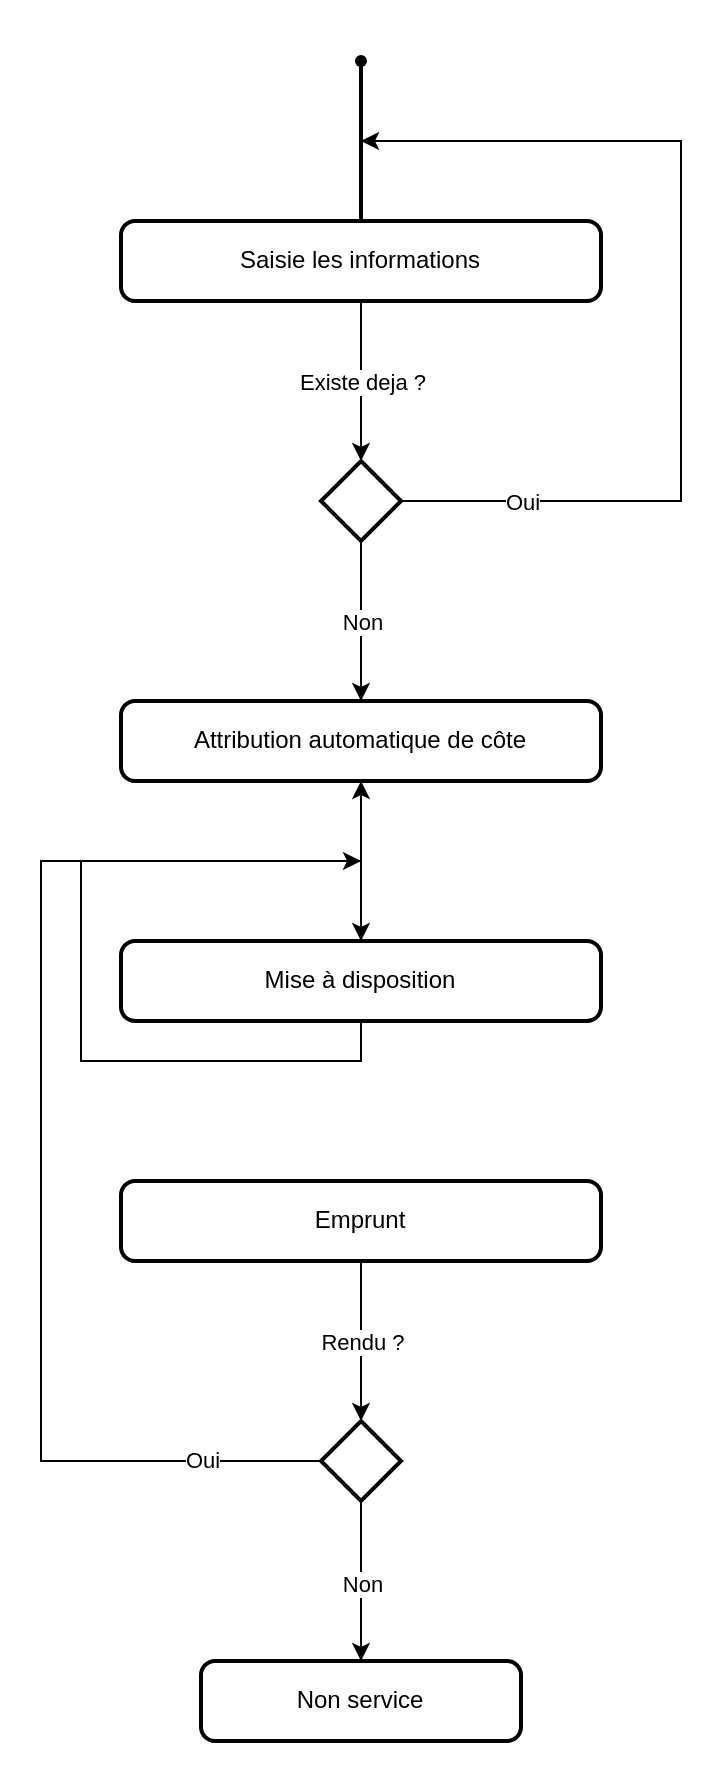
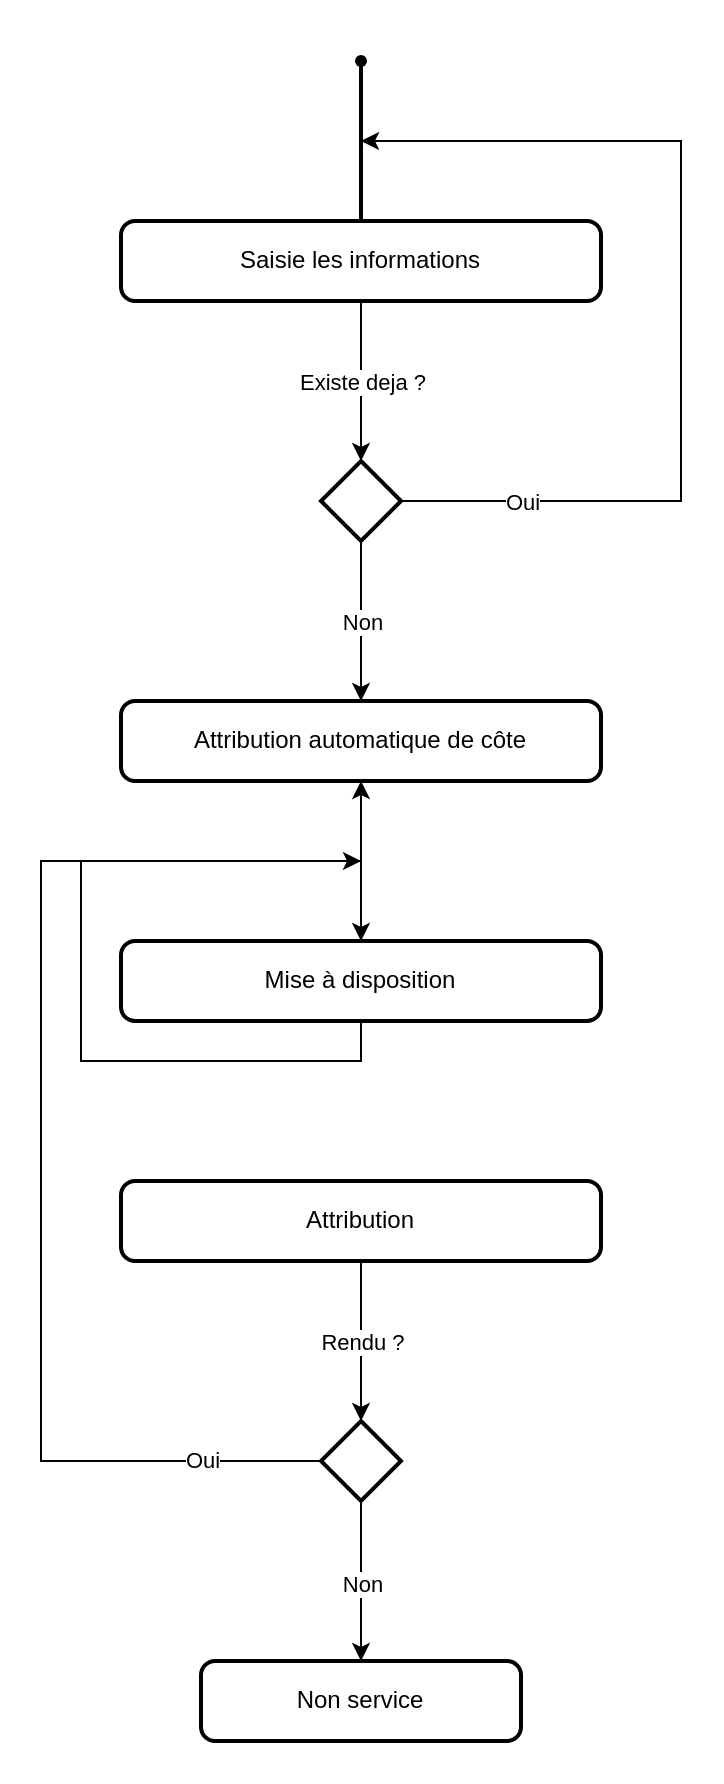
node "Emprunt": label "Emprunt" -> "Attribution"
